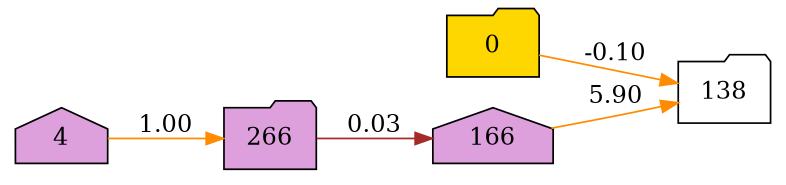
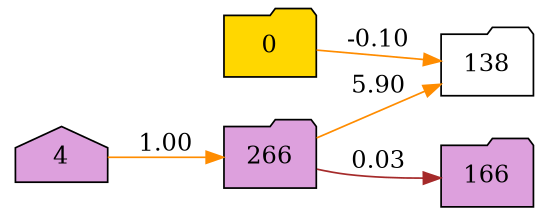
edge "166" -> "138": now "266" -> "138"
node "166": shape house -> folder
